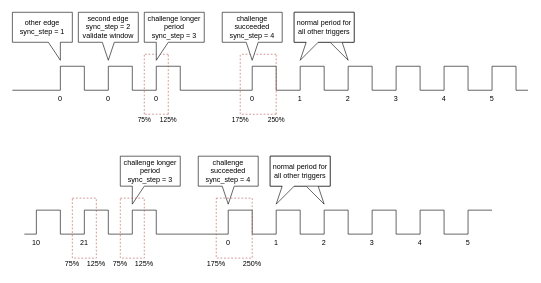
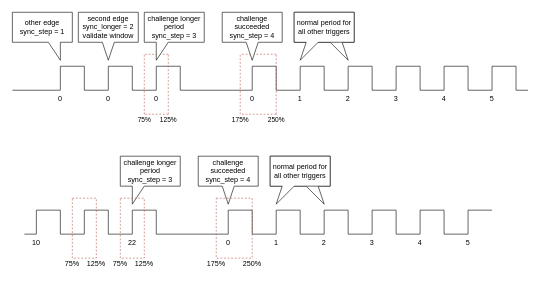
node "second edge sync_step = 2 validate window": label "second edge sync_step = 2 validate window" -> "second edge sync_longer = 2 validate window"
node "21": removed
node "22": added
